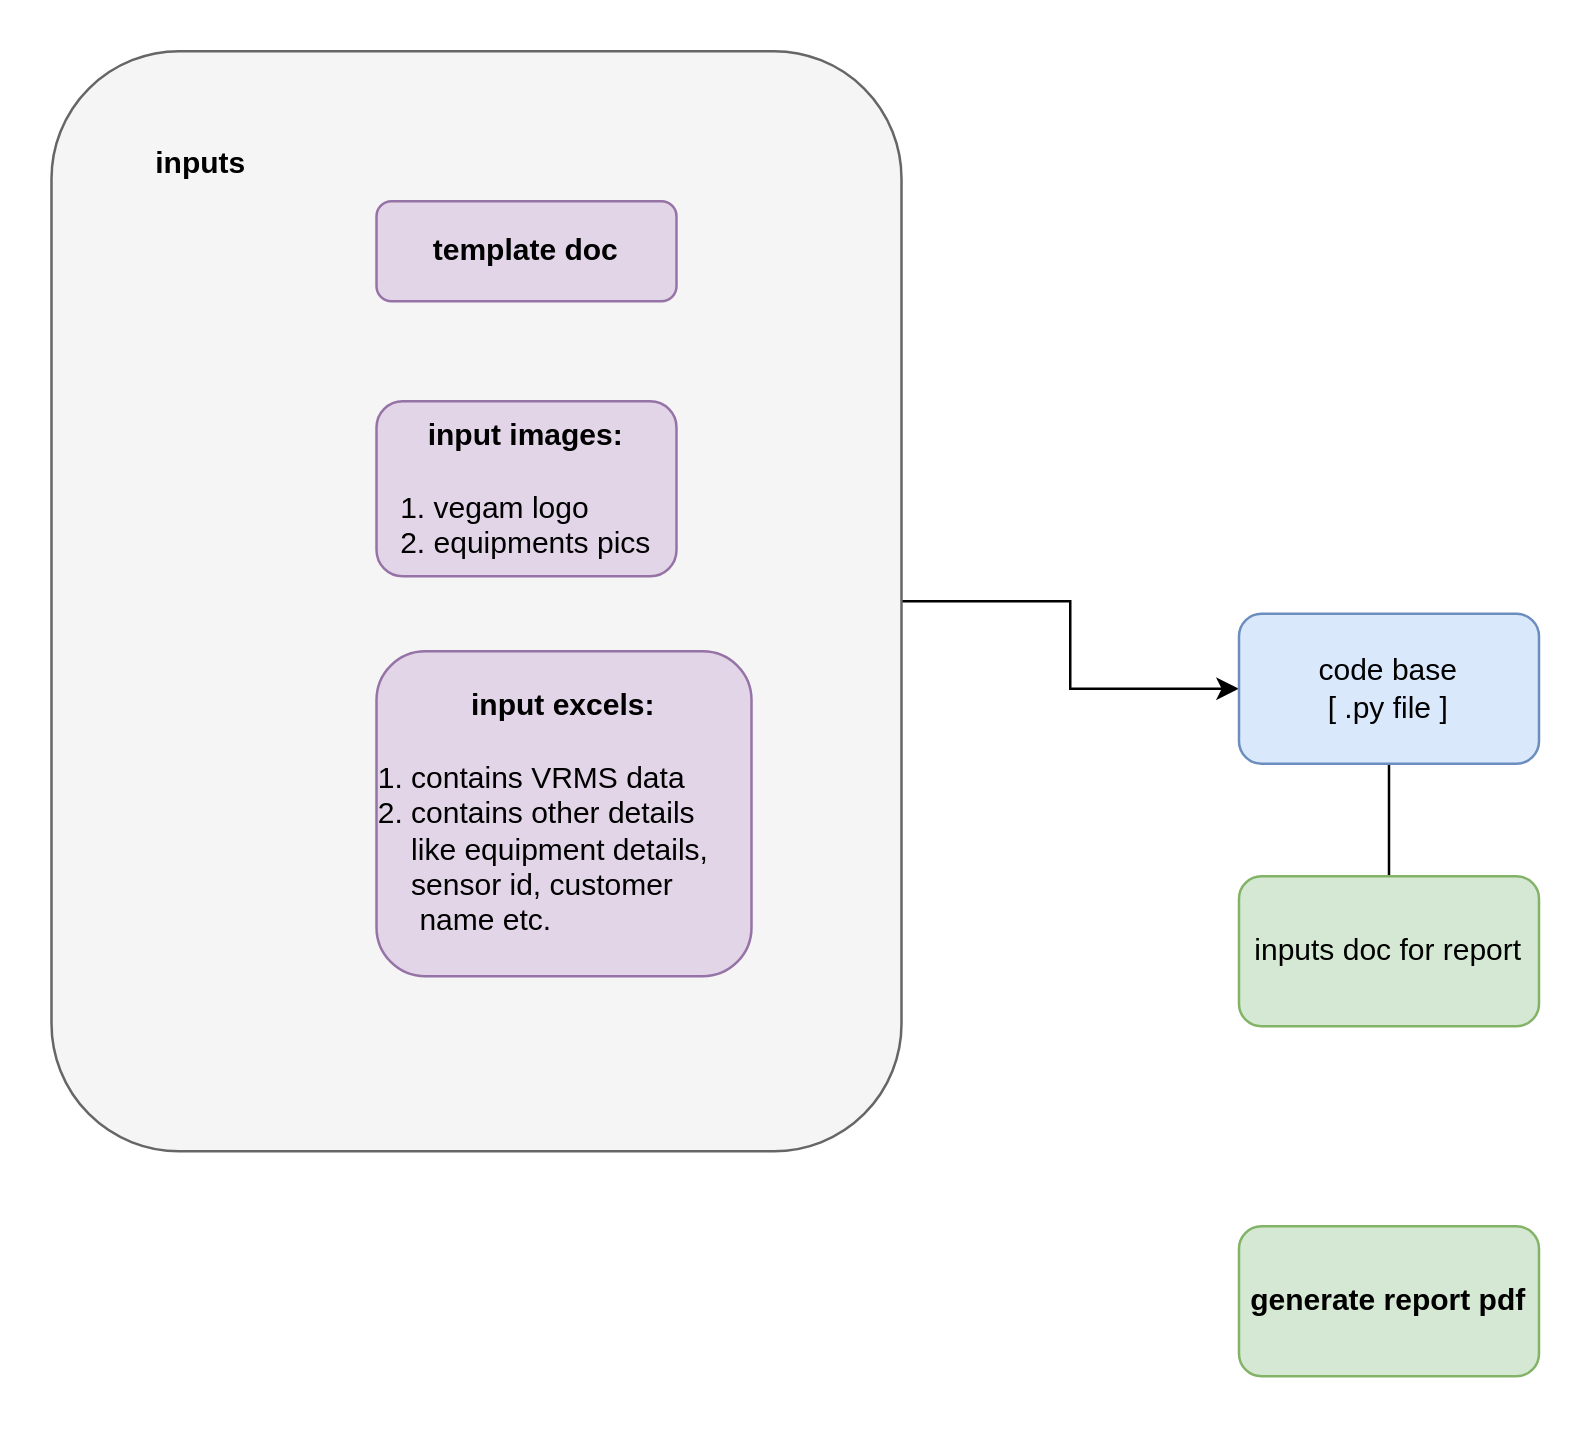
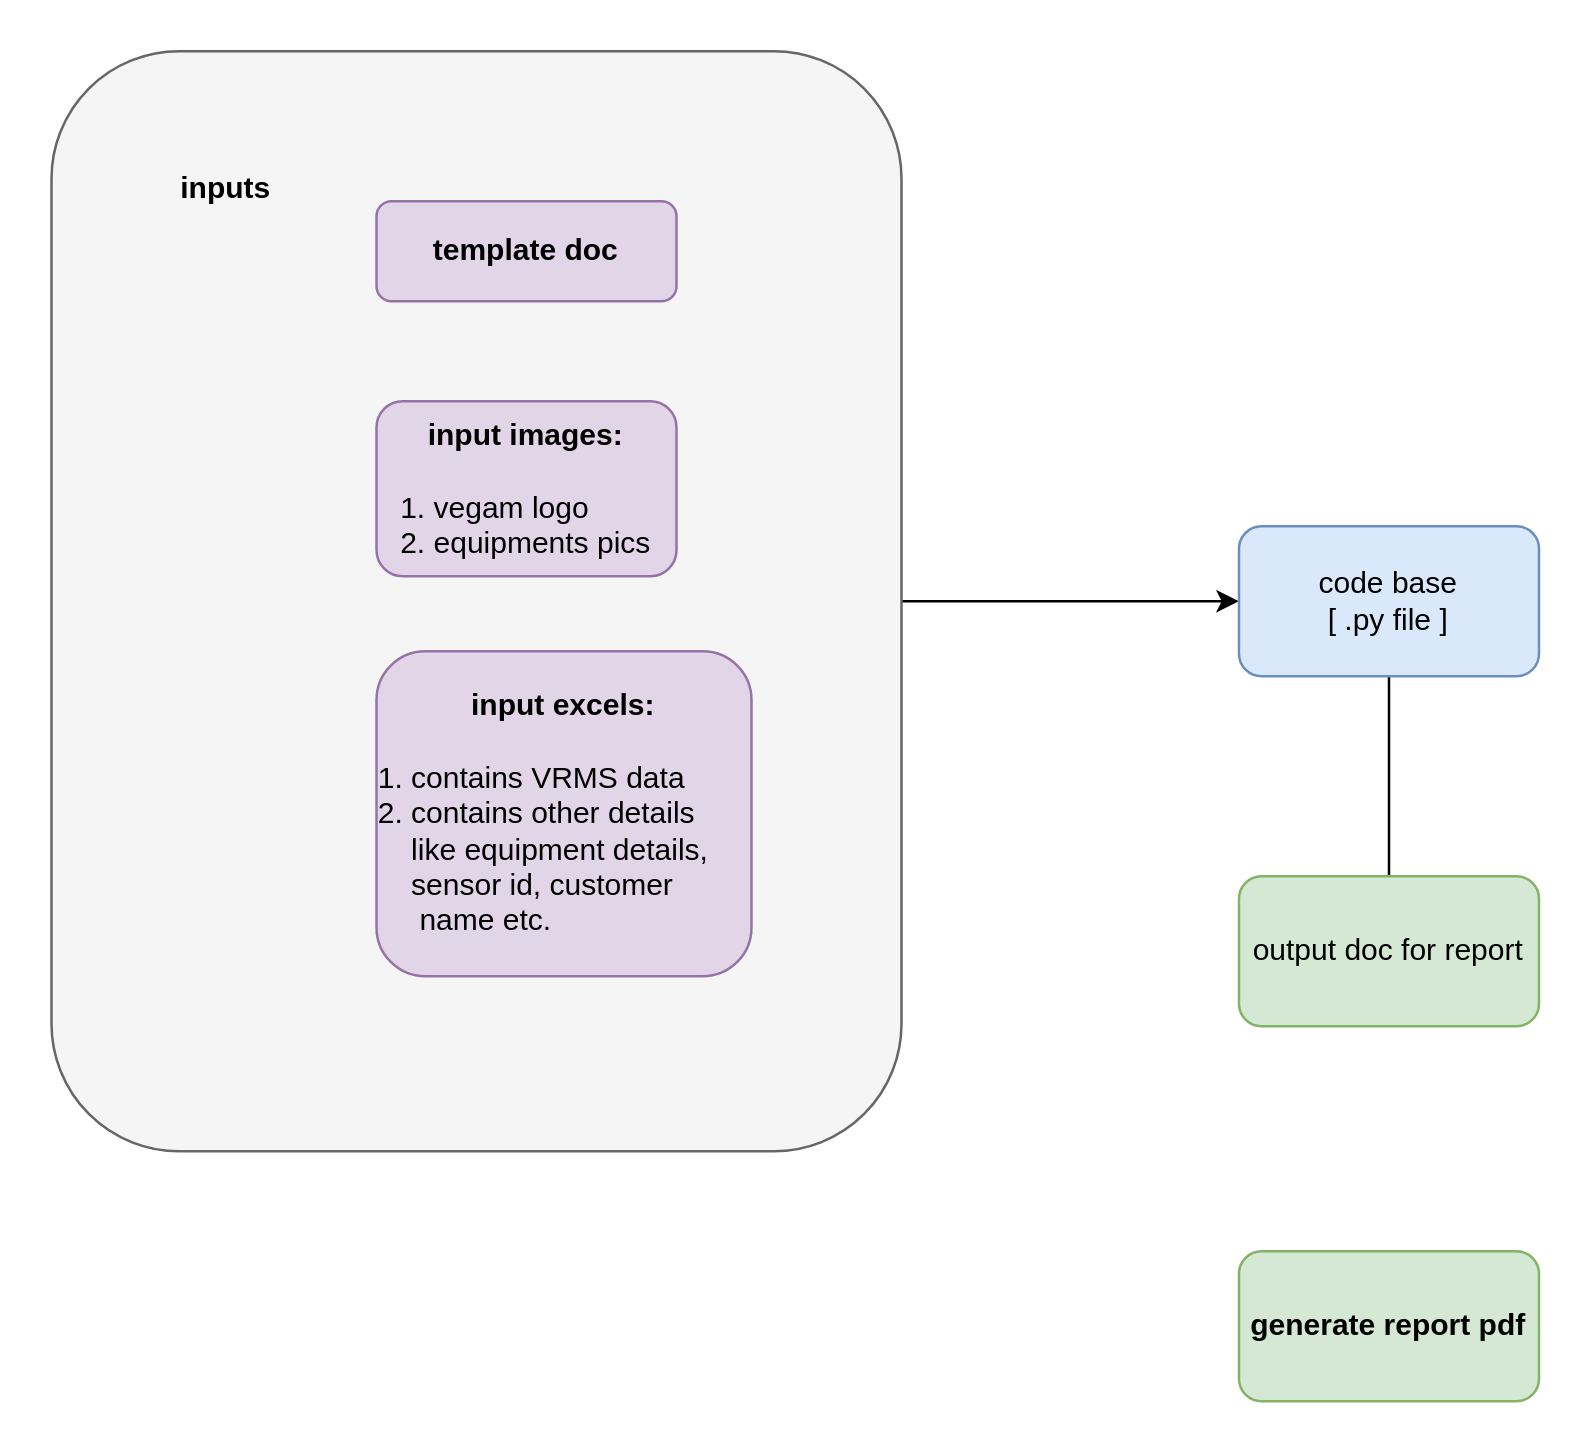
node "inputs": moved (201, 164) -> (226, 189)
node "code base [ .py file ]": moved (1389, 689) -> (1389, 601)
node "inputs doc for report": label "inputs doc for report" -> "output doc for report"
node "generate report pdf": moved (1389, 1301) -> (1389, 1326)
